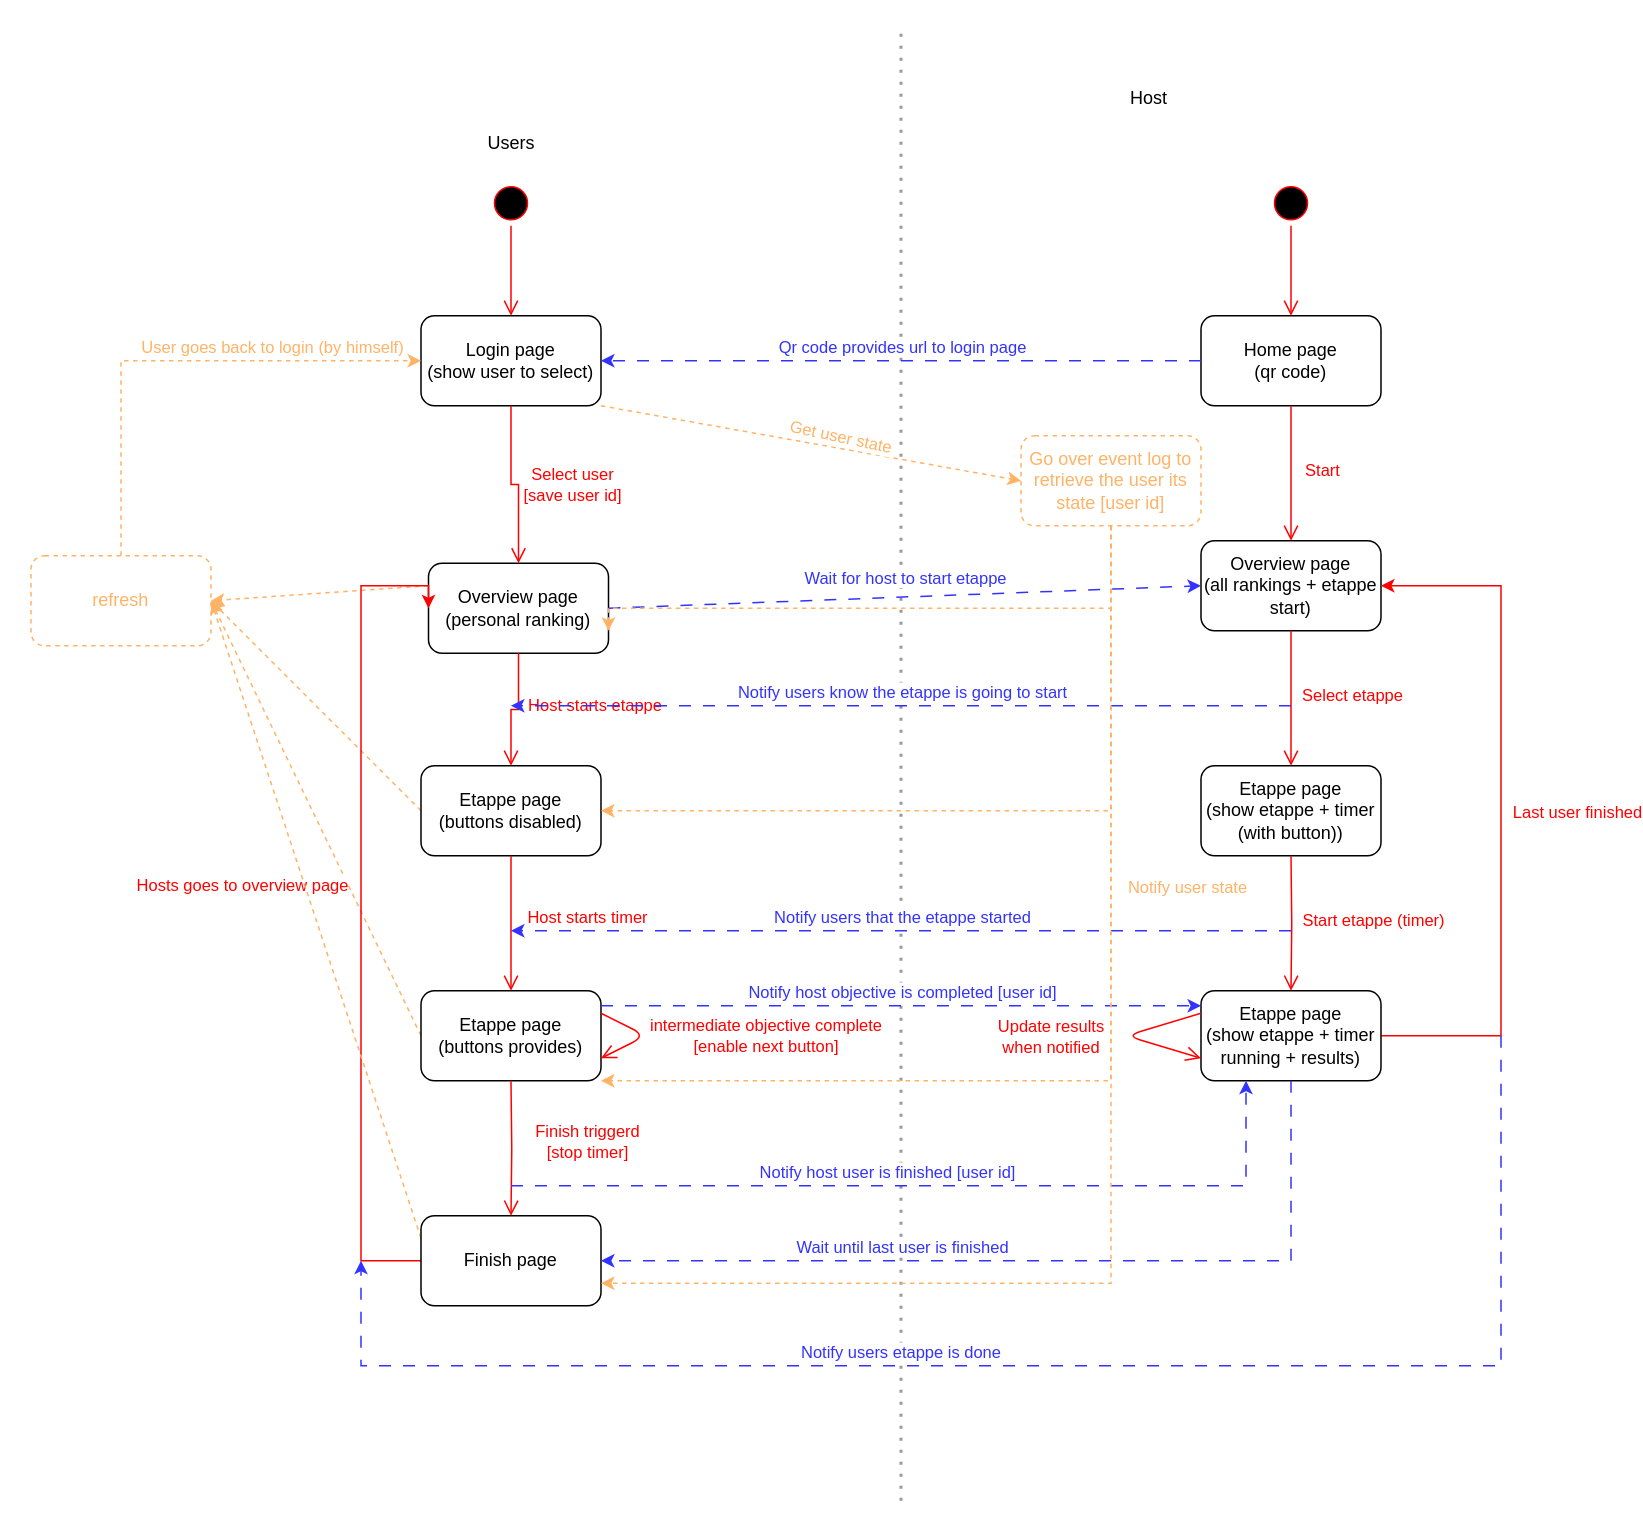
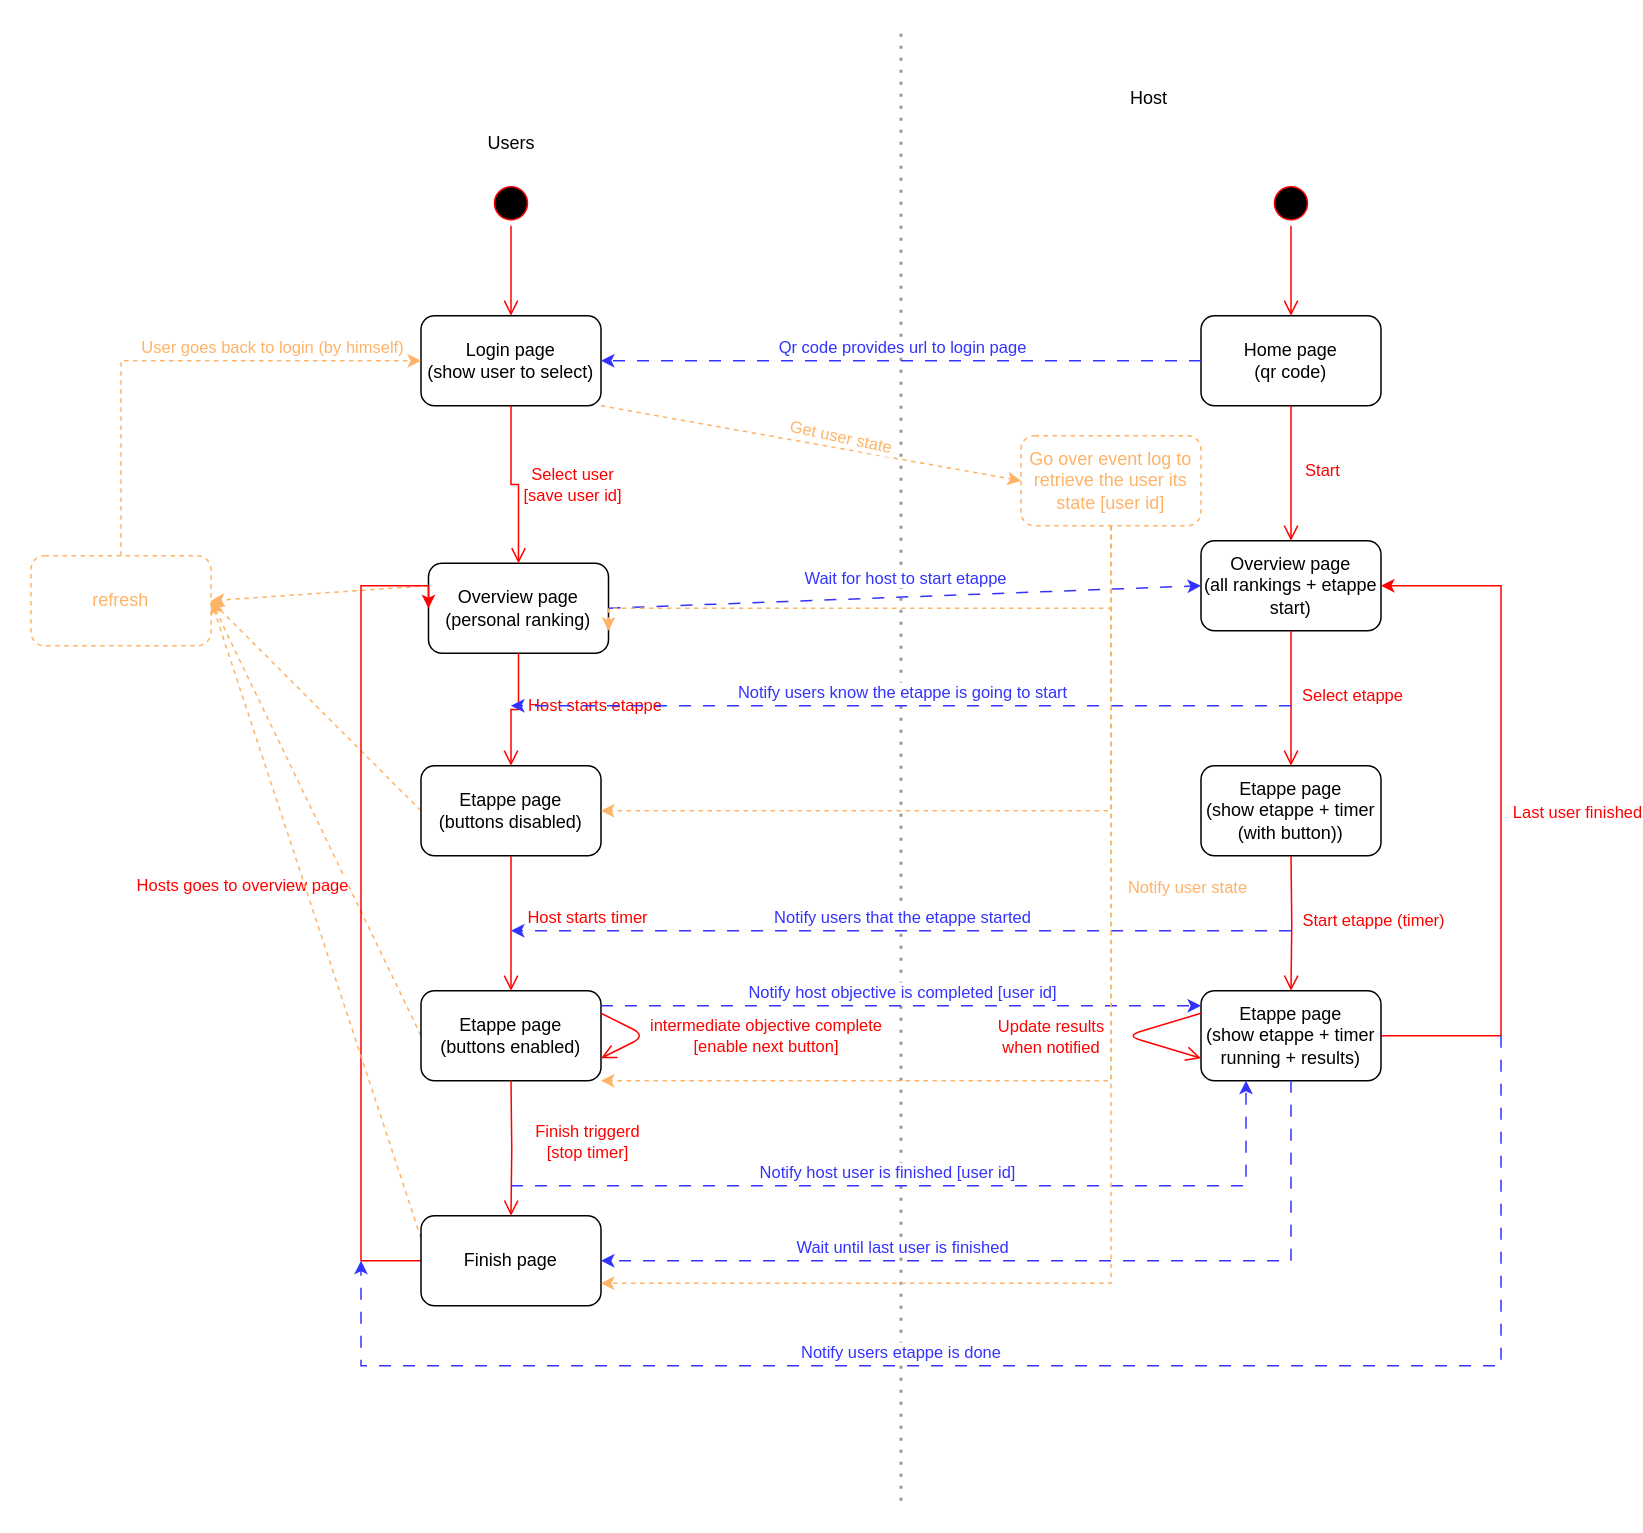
node "Etappe page (buttons provides)": label "Etappe page (buttons provides)" -> "Etappe page (buttons enabled)"
